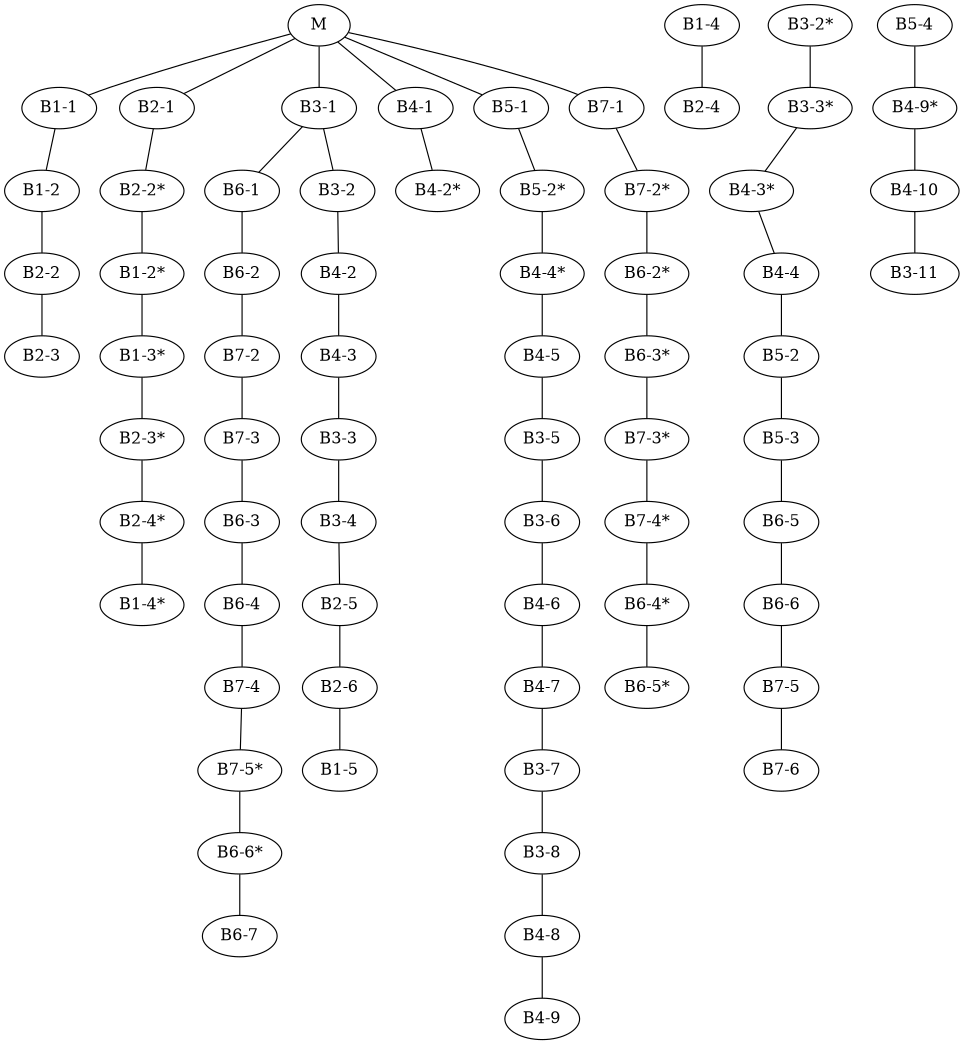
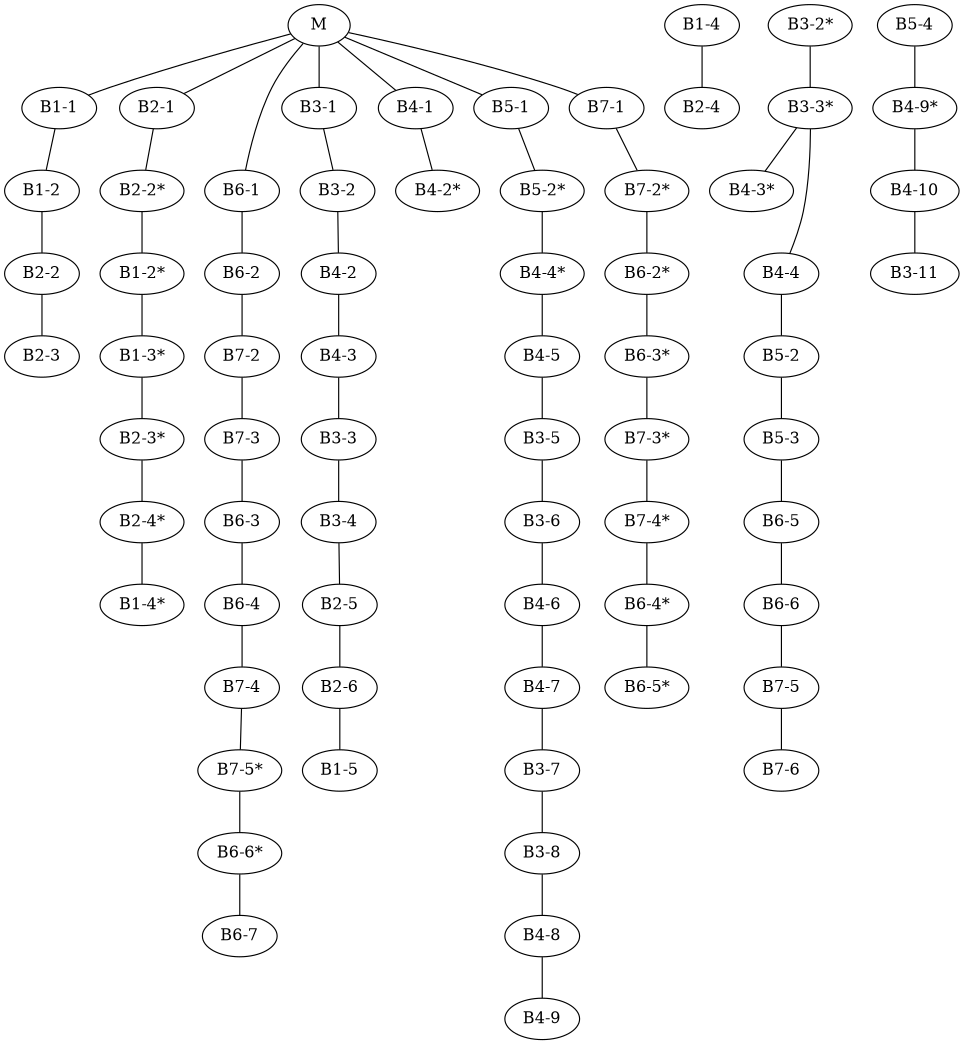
edge "B3-1" -- "B6-1": now "M" -- "B6-1"
edge "B4-3*" -- "B4-4": now "B3-3*" -- "B4-4"
